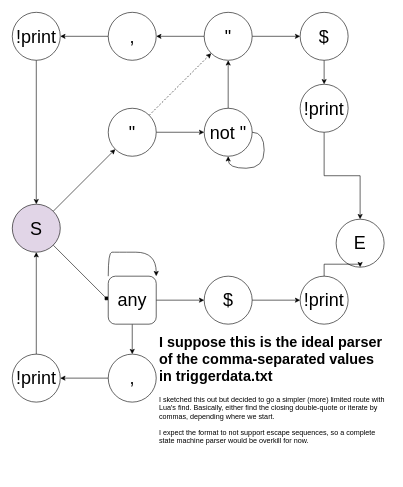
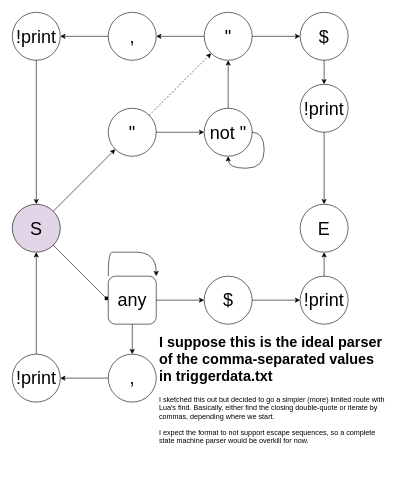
node "E": moved (360, 243) -> (324, 228)
